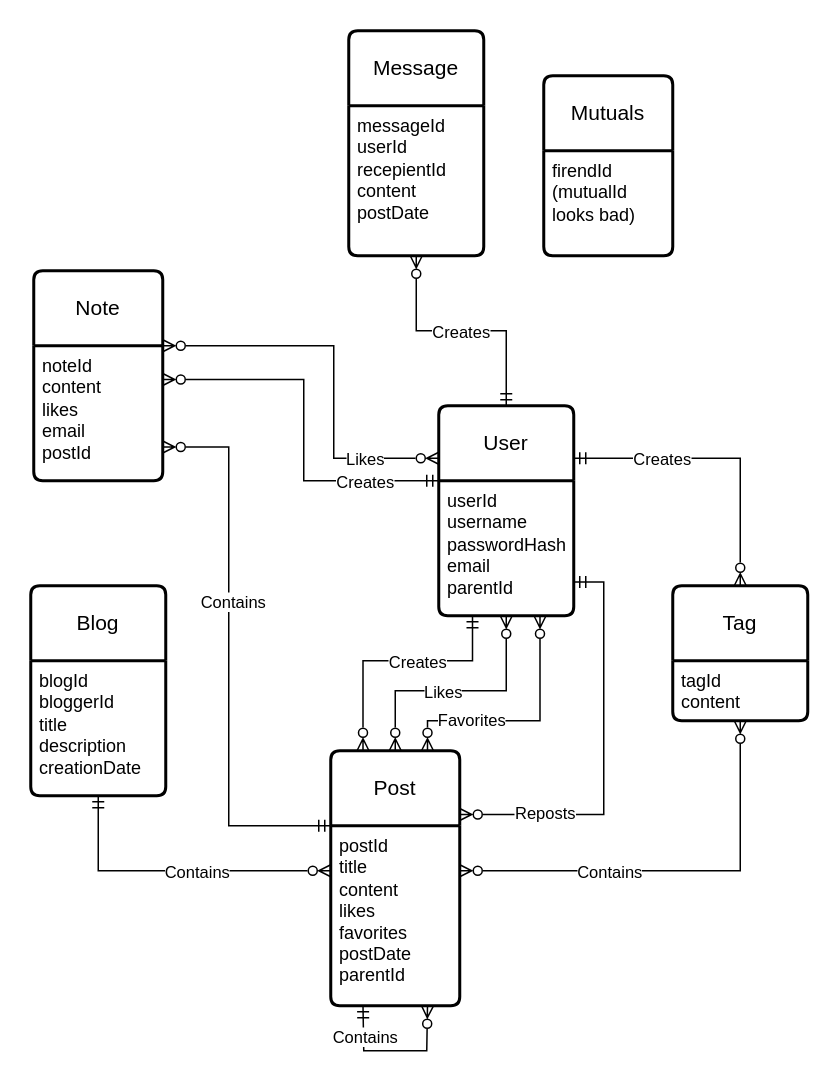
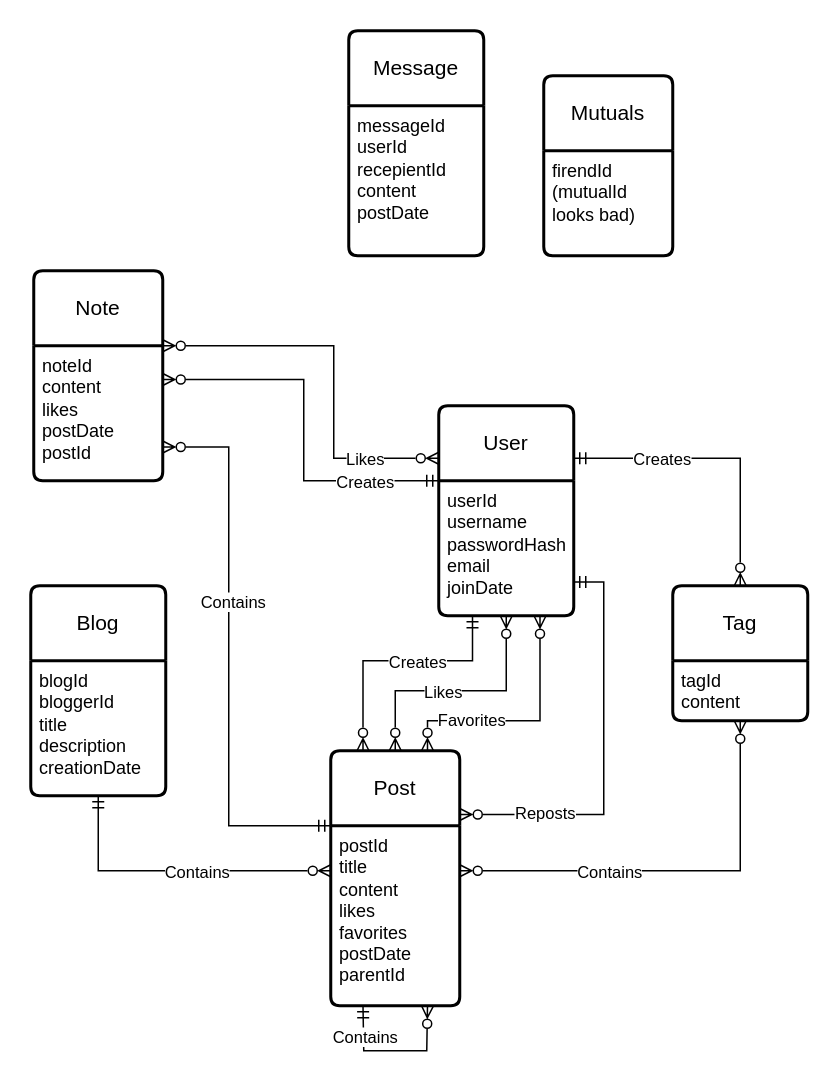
edge "messageId userId recepientId content postDate" -- "User": removed, label "Creates"
node "noteId content likes email postId": label "noteId content likes email postId" -> "noteId content likes postDate postId"
node "userId username passwordHash email parentId": label "userId username passwordHash email parentId" -> "userId username passwordHash email joinDate"
